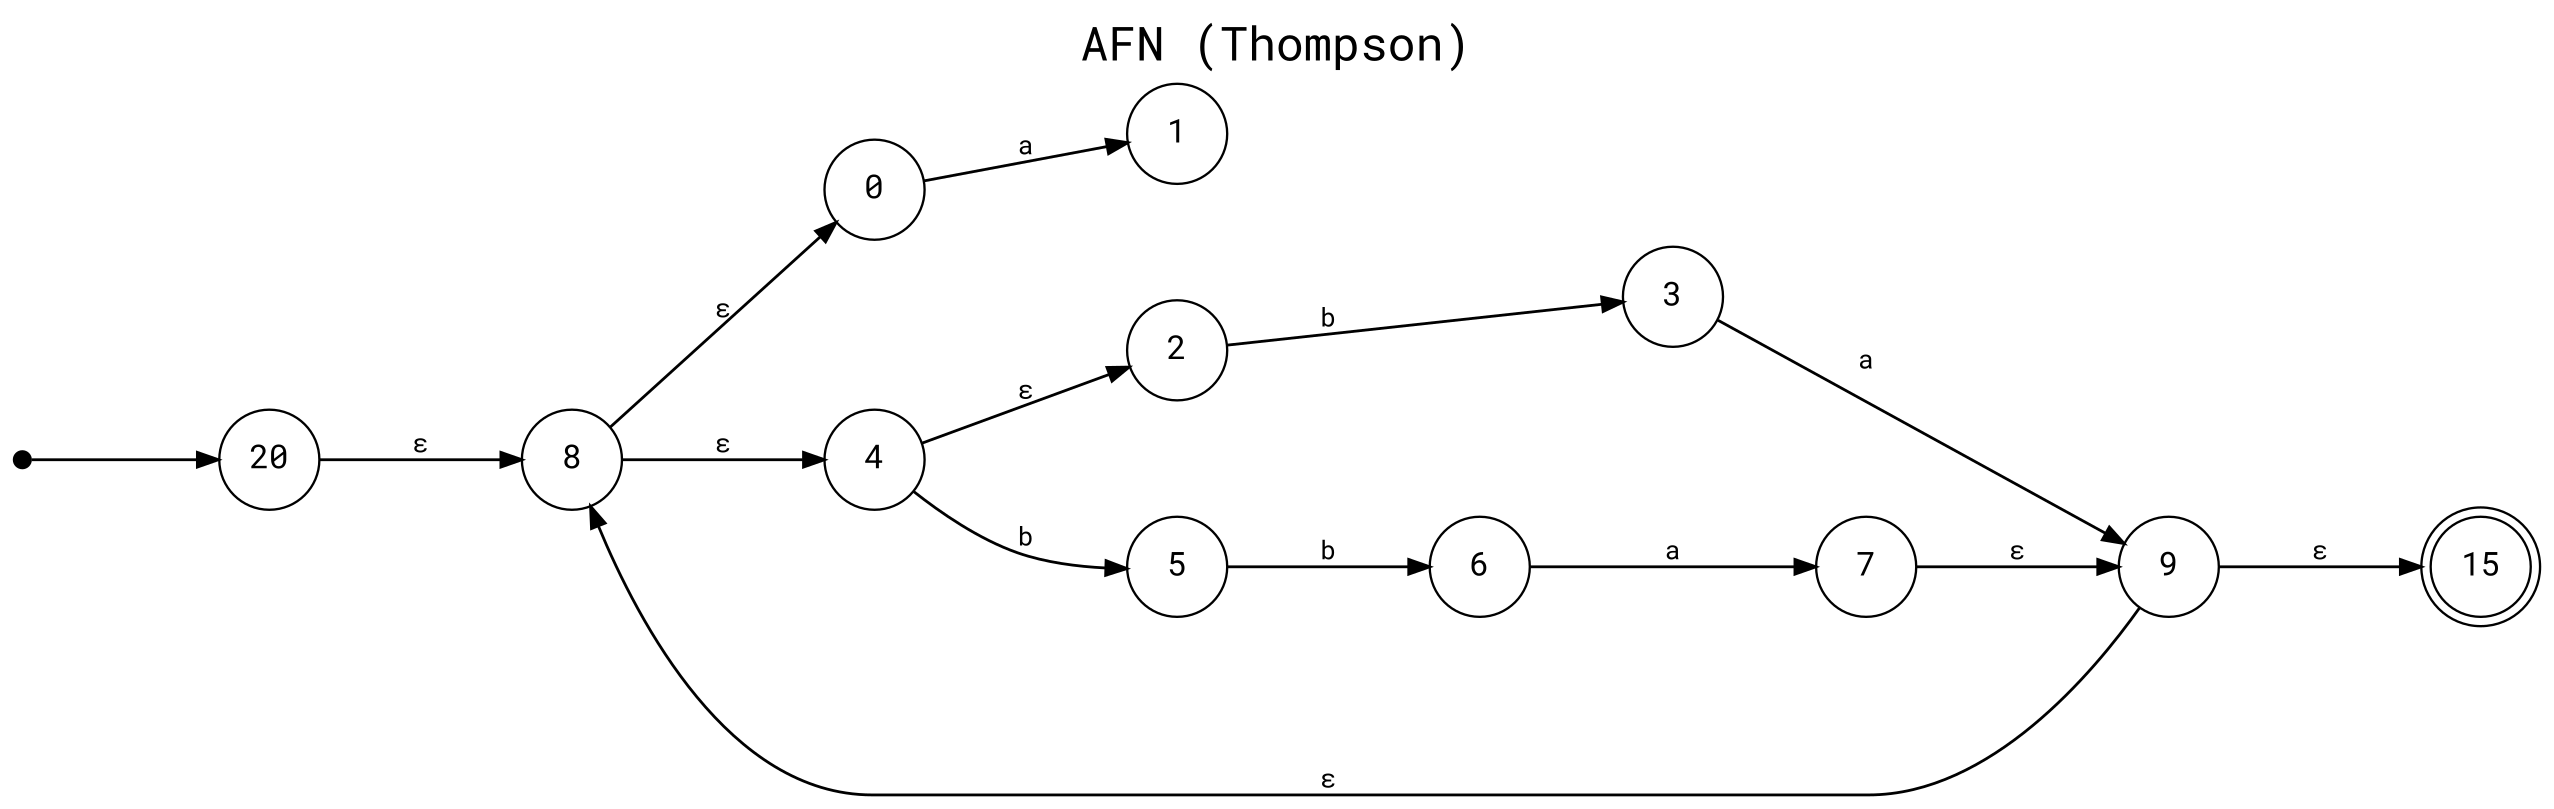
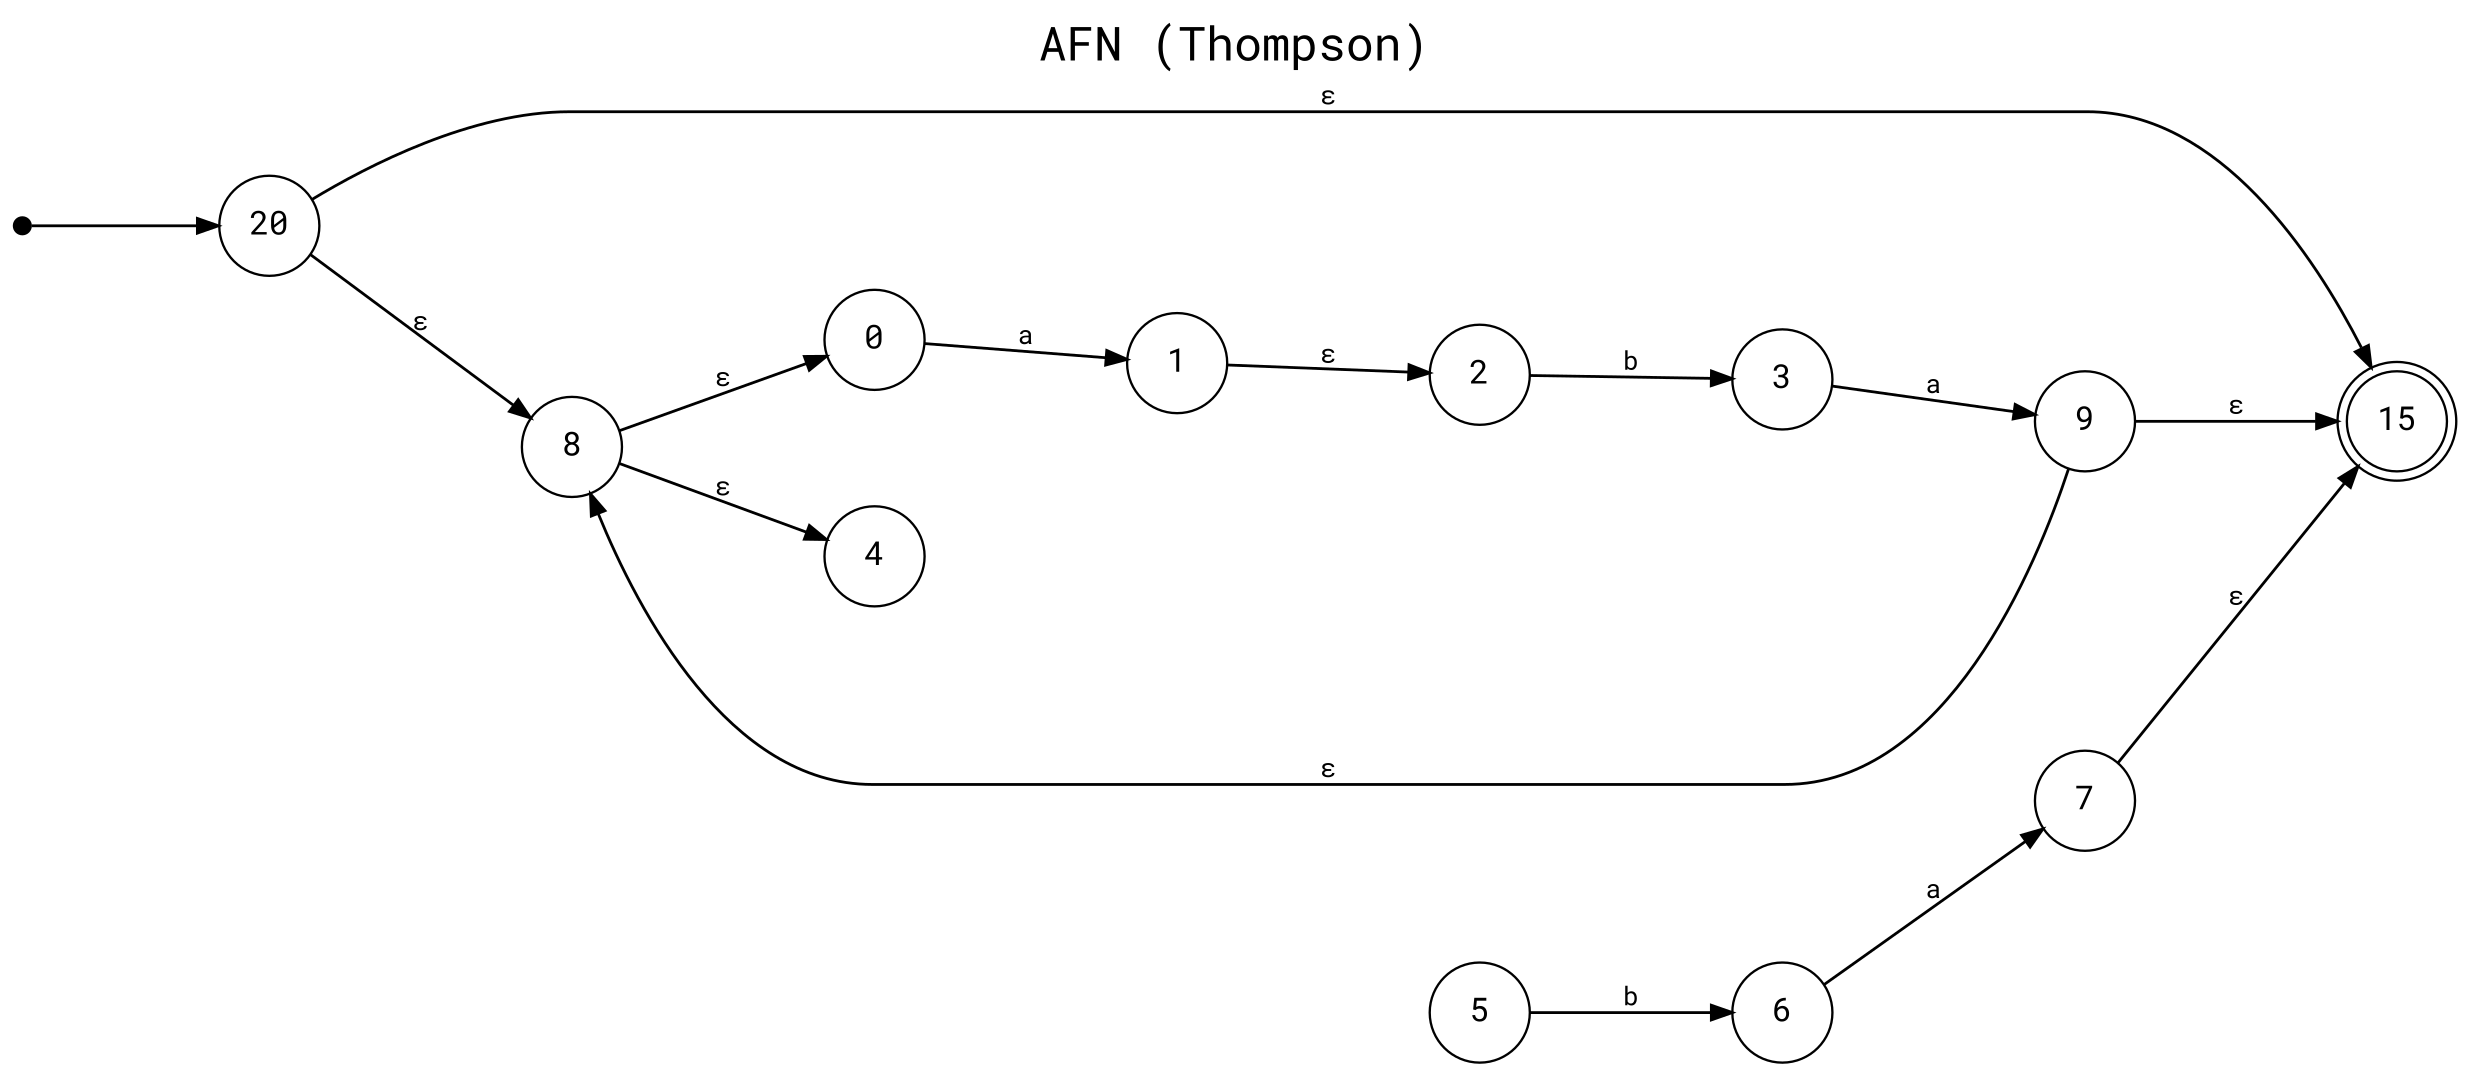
edge "20" -> "15": added, label "ε"
edge "4" -> "2": now "1" -> "2"
edge "4" -> "5": removed, label "b"
edge "7" -> "9": now "7" -> "15"
